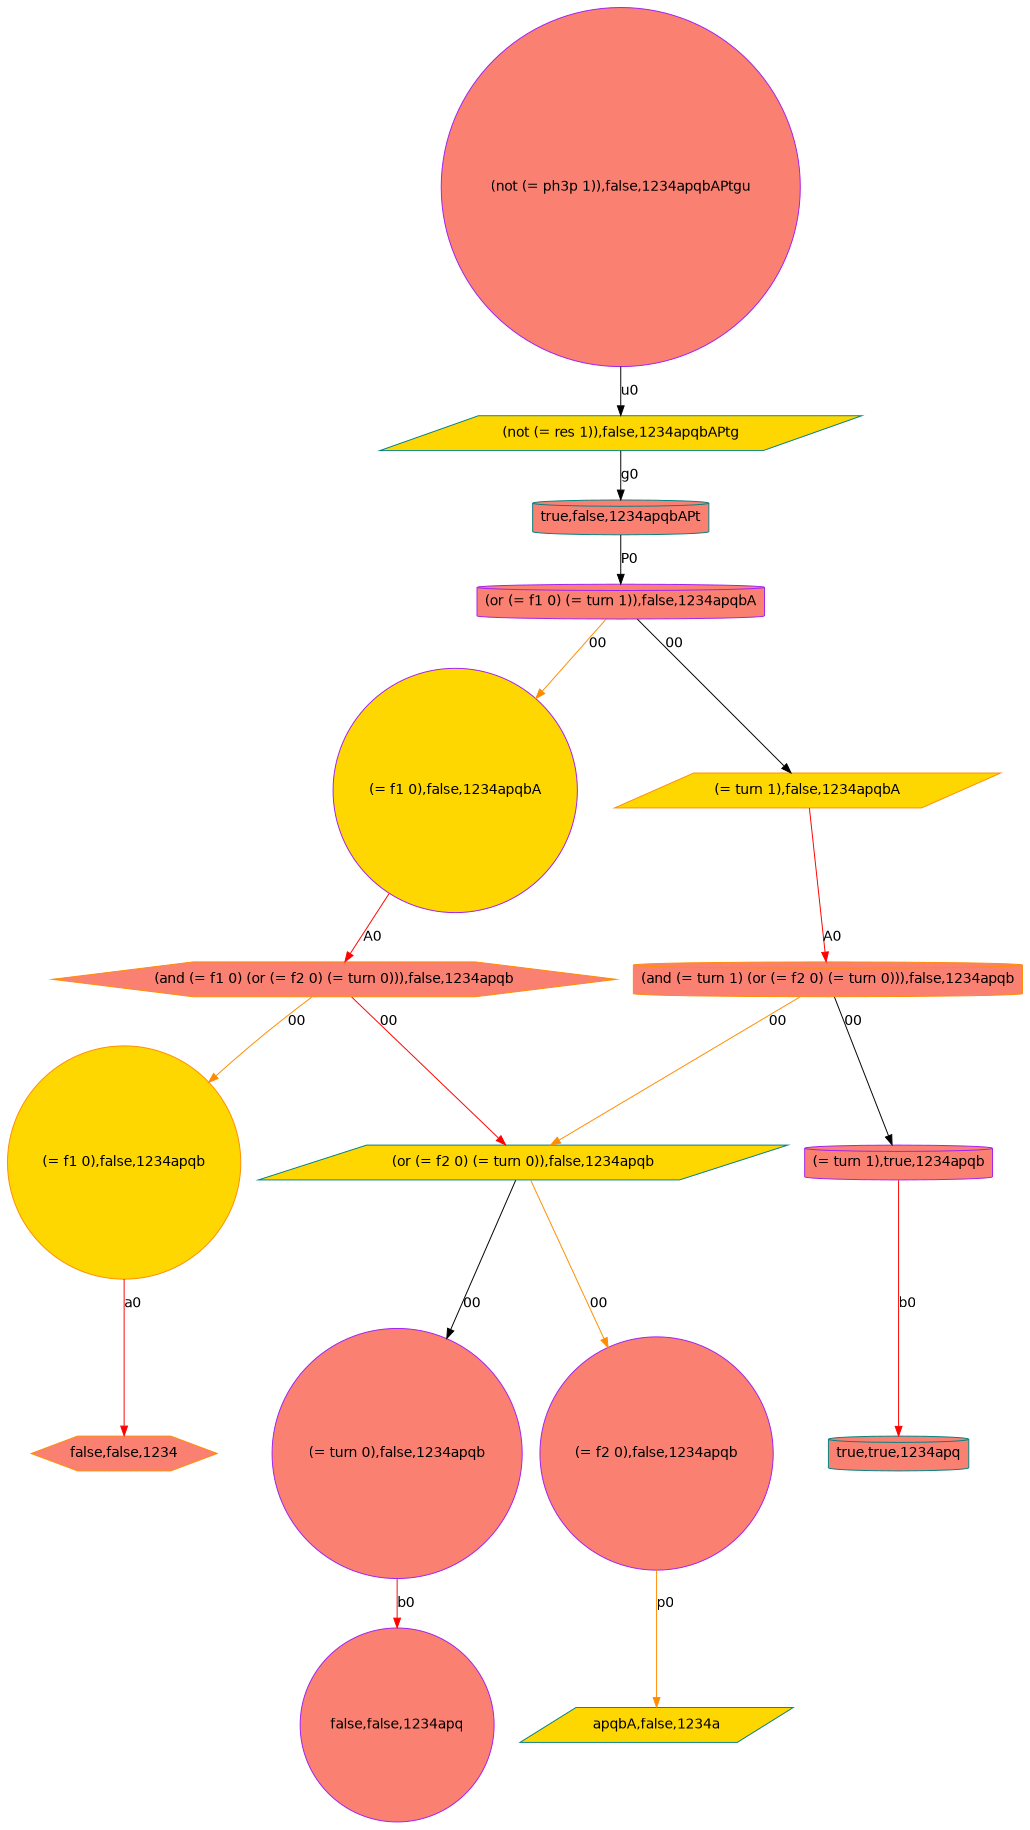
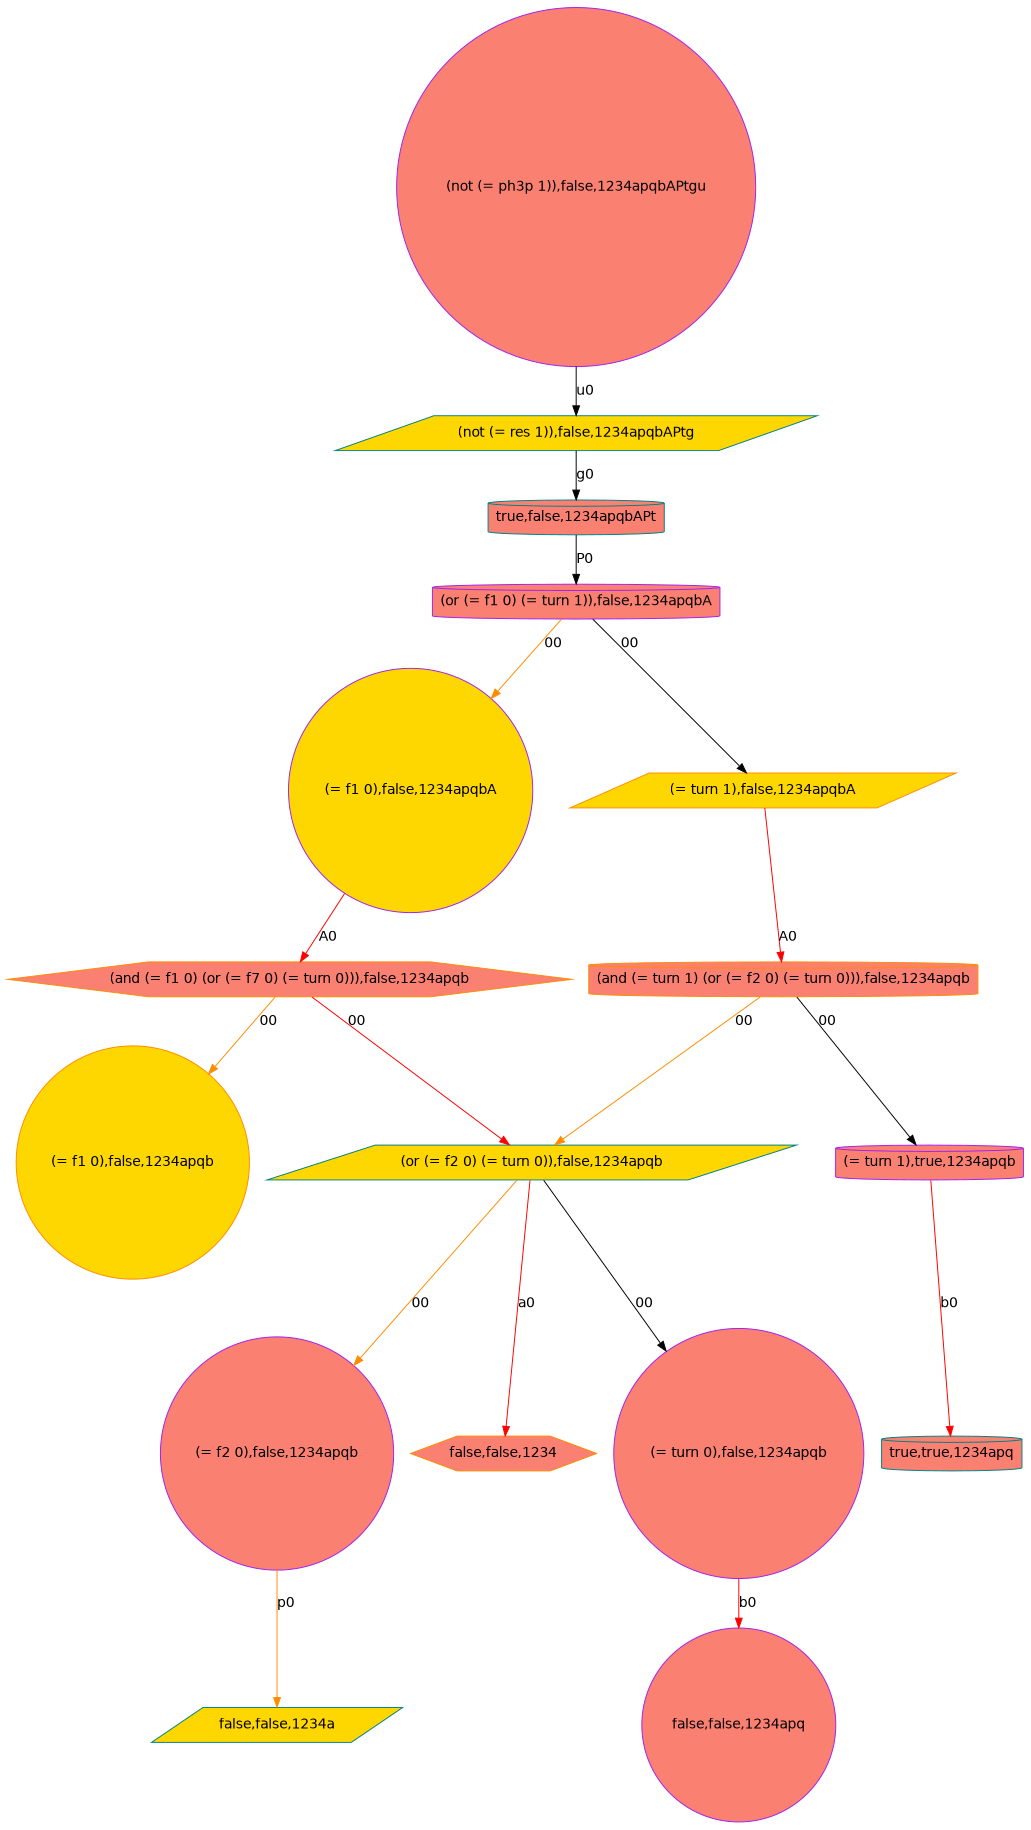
node "(and (= f1 0) (or (= f2 0) (= turn 0))),false,1234apqb": label "(and (= f1 0) (or (= f2 0) (= turn 0))),false,1234apqb" -> "(and (= f1 0) (or (= f7 0) (= turn 0))),false,1234apqb"
edge "(= f1 0),false,1234apqb" -> "false,false,1234": now "(or (= f2 0) (= turn 0)),false,1234apqb" -> "false,false,1234"
node "apqbA,false,1234a": label "apqbA,false,1234a" -> "false,false,1234a"
